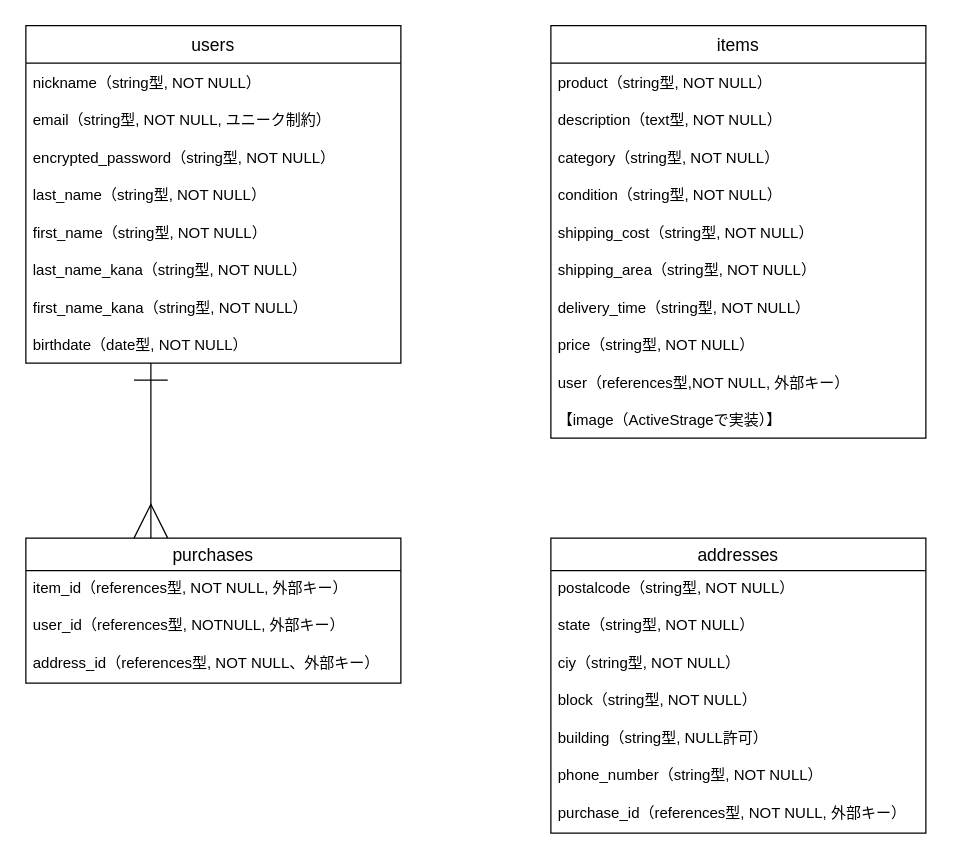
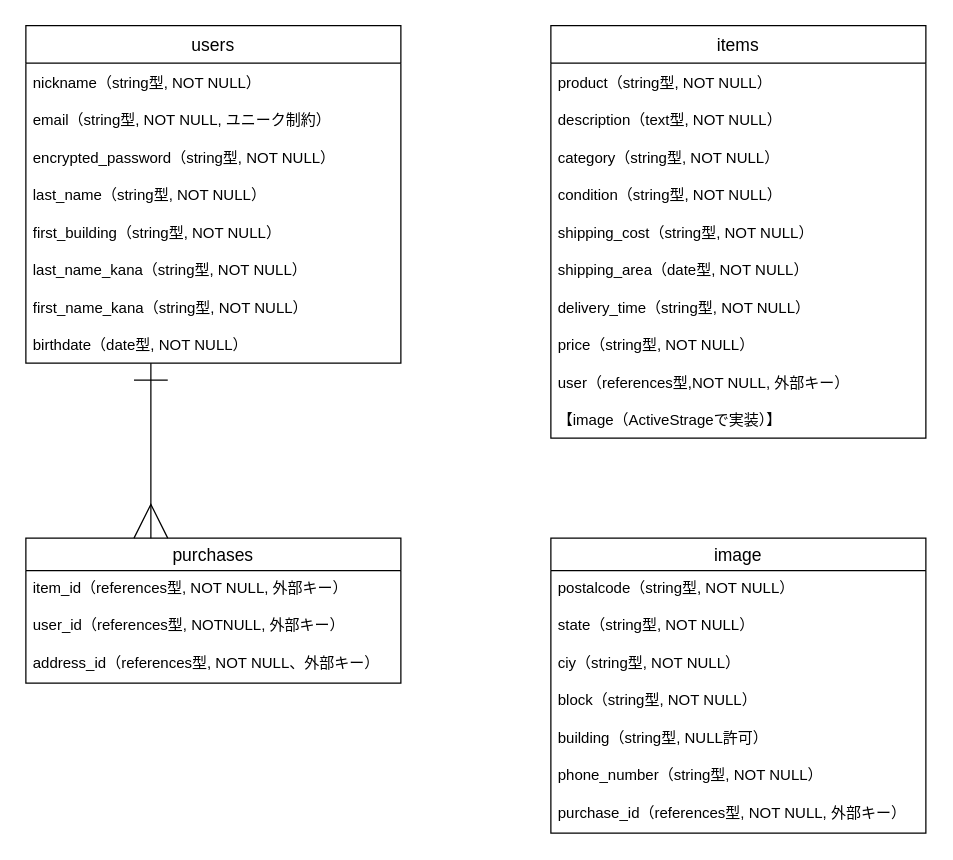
node "first_name（string型, NOT NULL）": label "first_name（string型, NOT NULL）" -> "first_building（string型, NOT NULL）"
node "shipping_area（string型, NOT NULL）": label "shipping_area（string型, NOT NULL）" -> "shipping_area（date型, NOT NULL）"
node "addresses": label "addresses" -> "image"
